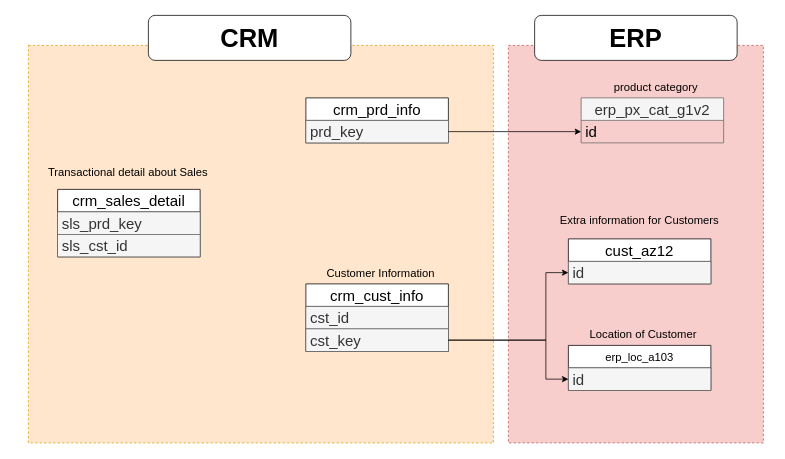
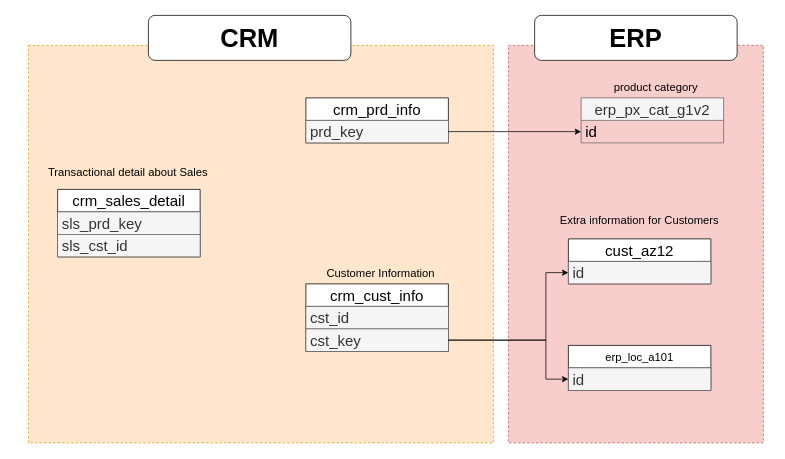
node "Location of Customer": removed
node "erp_loc_a103": label "erp_loc_a103" -> "erp_loc_a101"
